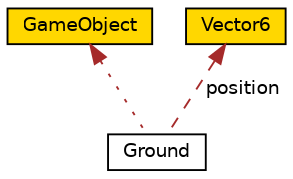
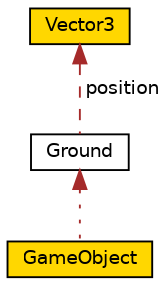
node "Vector6": label "Vector6" -> "Vector3"
edge "Ground" -> "GameObject": reversed
